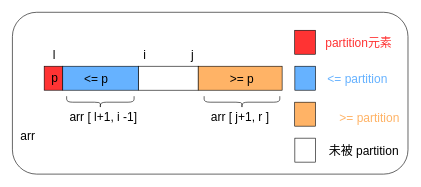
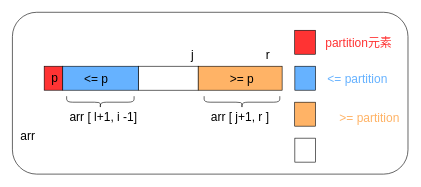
node "l": removed
node "i": removed
node "r": added
node "未被 partition": removed
